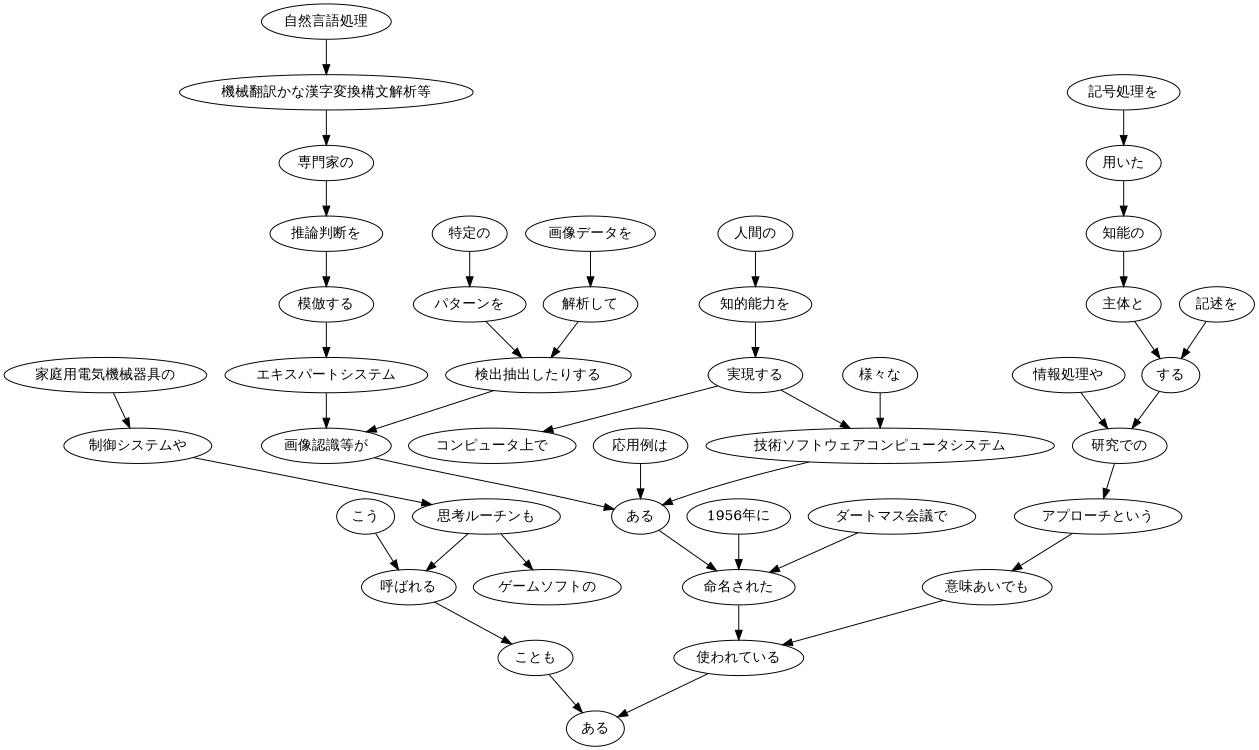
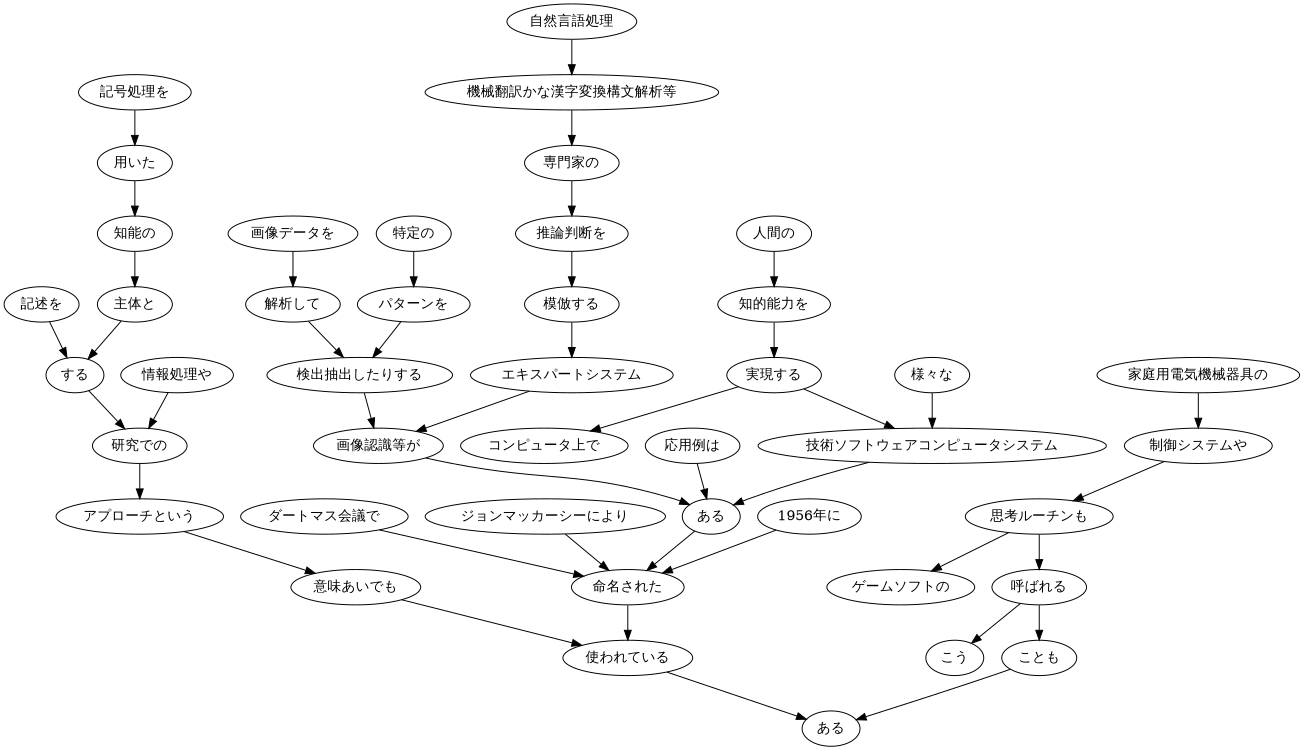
node "ジョンマッカーシーにより": added
edge "こう" -> "呼ばれる": reversed
